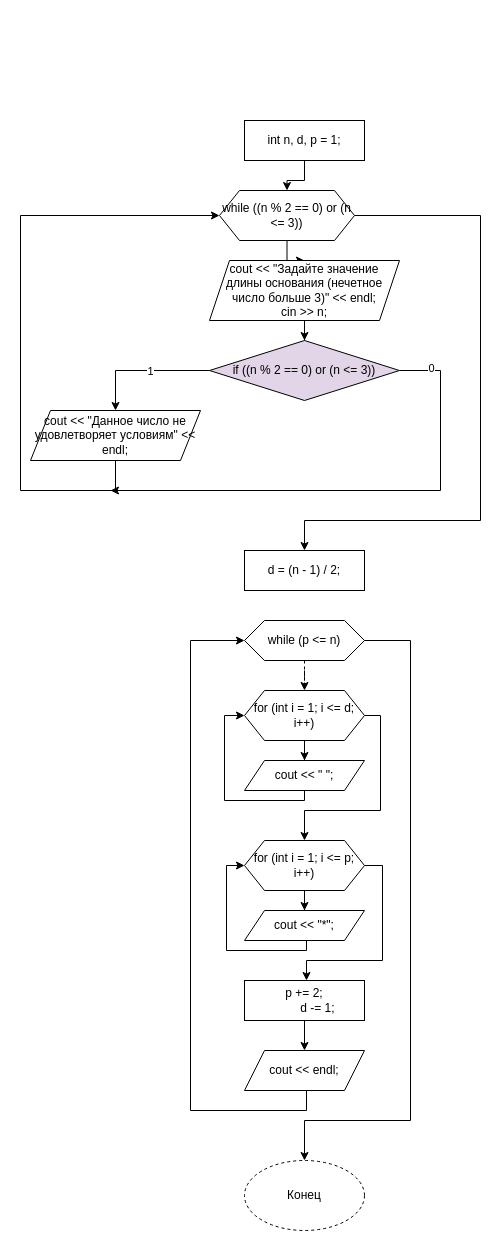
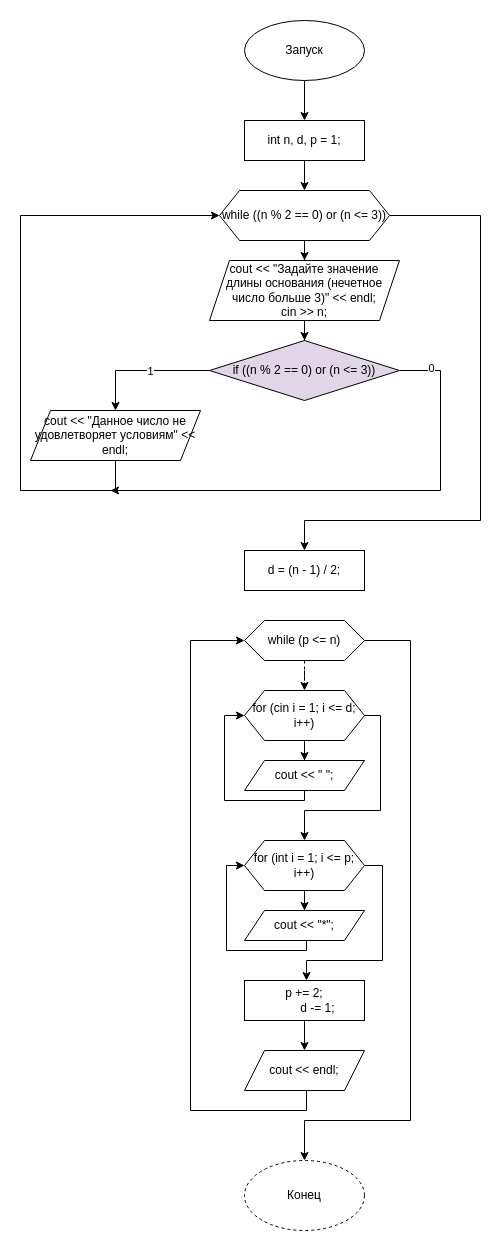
node "Запуск": added
edge "Запуск" -> "int n, d, p = 1;": added
node "while ((n % 2 == 0) or (n <= 3))": size 135x50 -> 170x50
node "for (int i = 1; i <= d; i++)": label "for (int i = 1; i <= d; i++)" -> "for (cin i = 1; i <= d; i++)"
